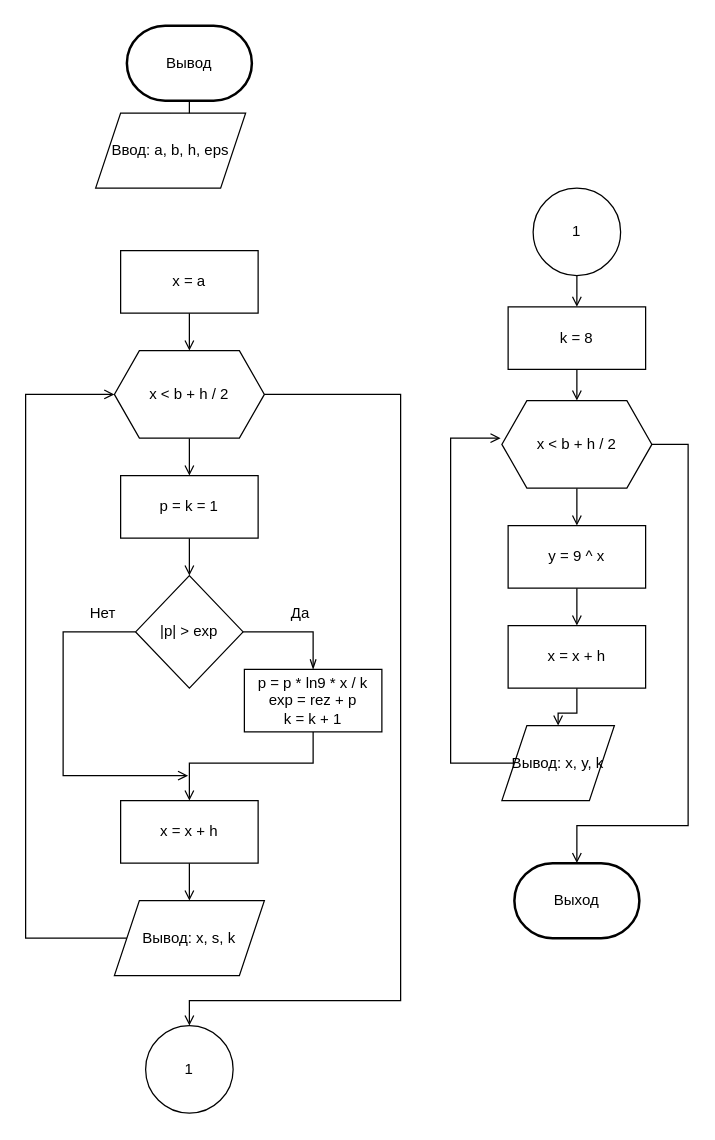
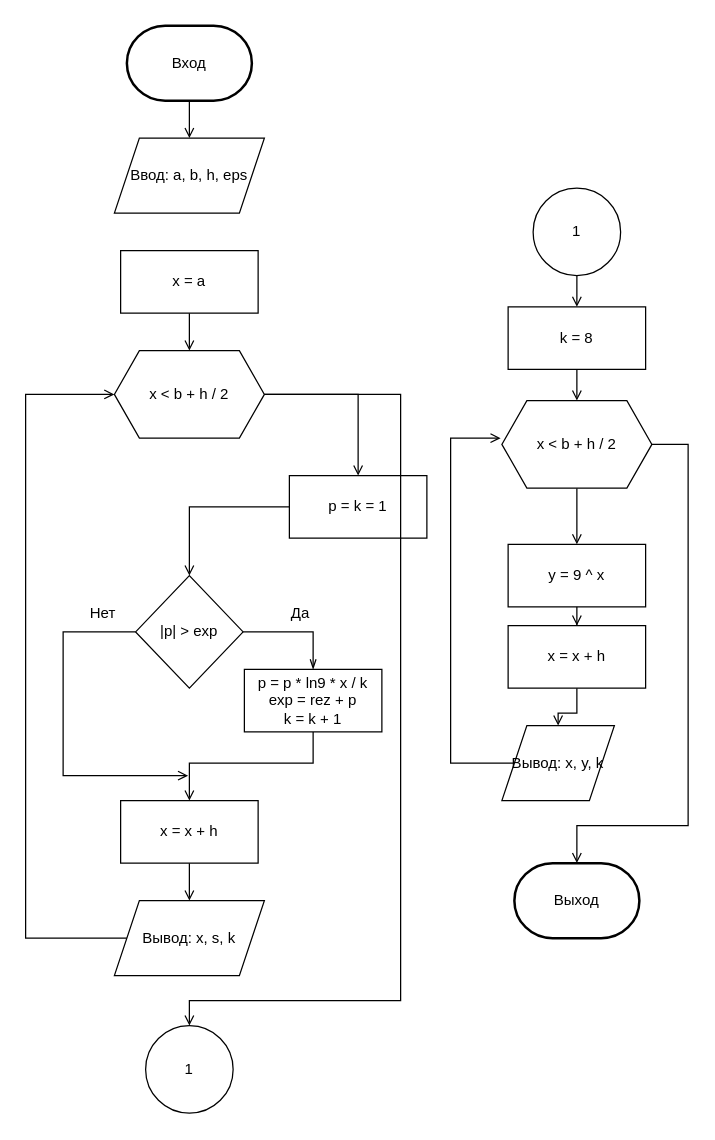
node "Вывод": label "Вывод" -> "Вход"
node "Ввод: a, b, h, eps": moved (171, 151) -> (189, 176)
node "p = k = 1": moved (189, 507) -> (358, 507)
node "y = 9 ^ x": moved (577, 557) -> (577, 576)
